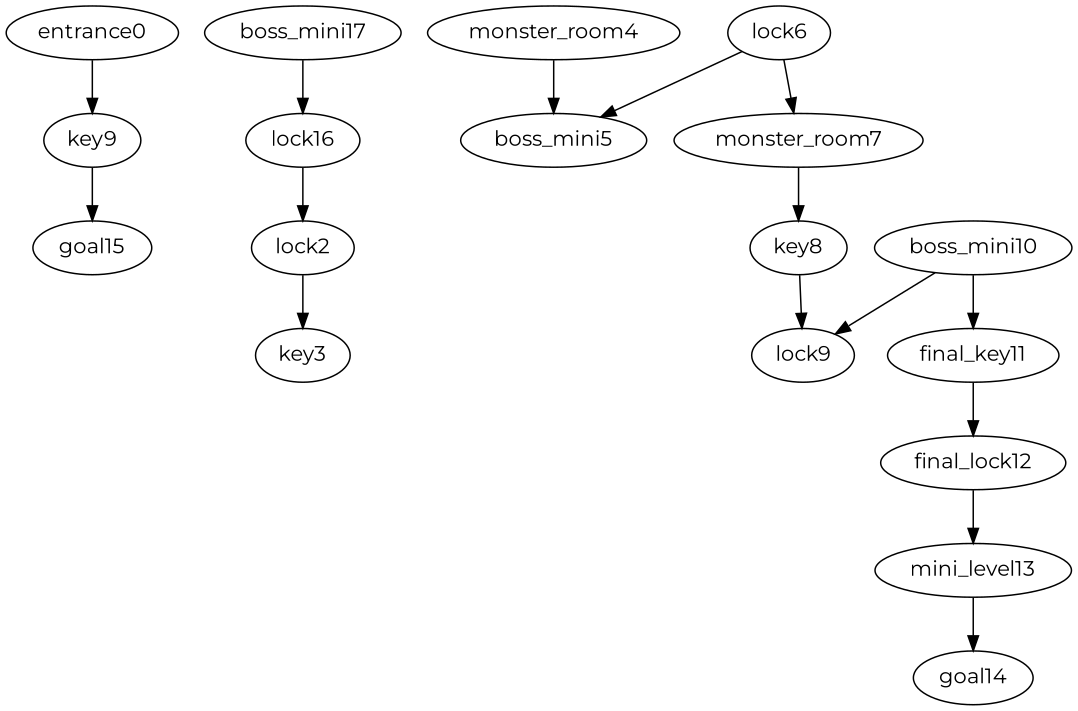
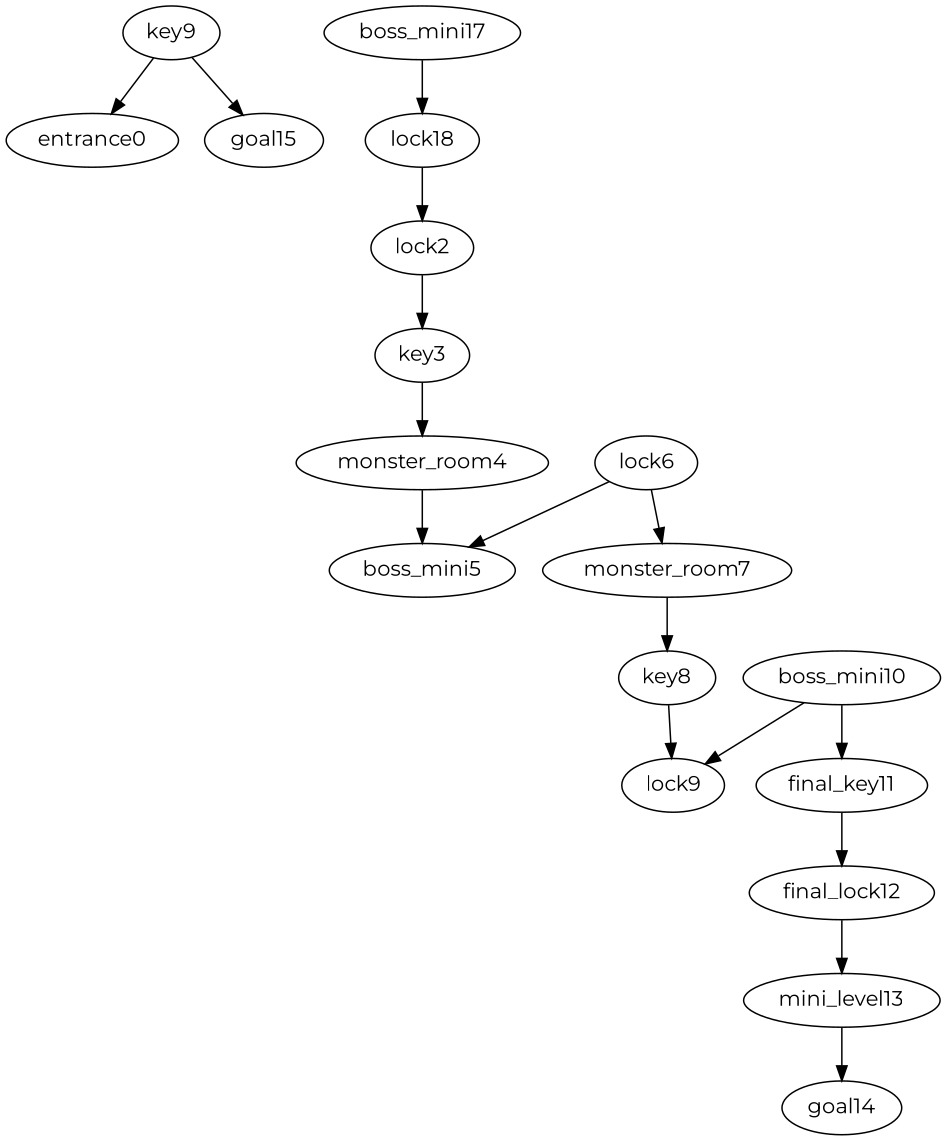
edge "entrance0" -> "key9": reversed
node "lock16": label "lock16" -> "lock18"
edge "key3" -> "monster_room4": added
